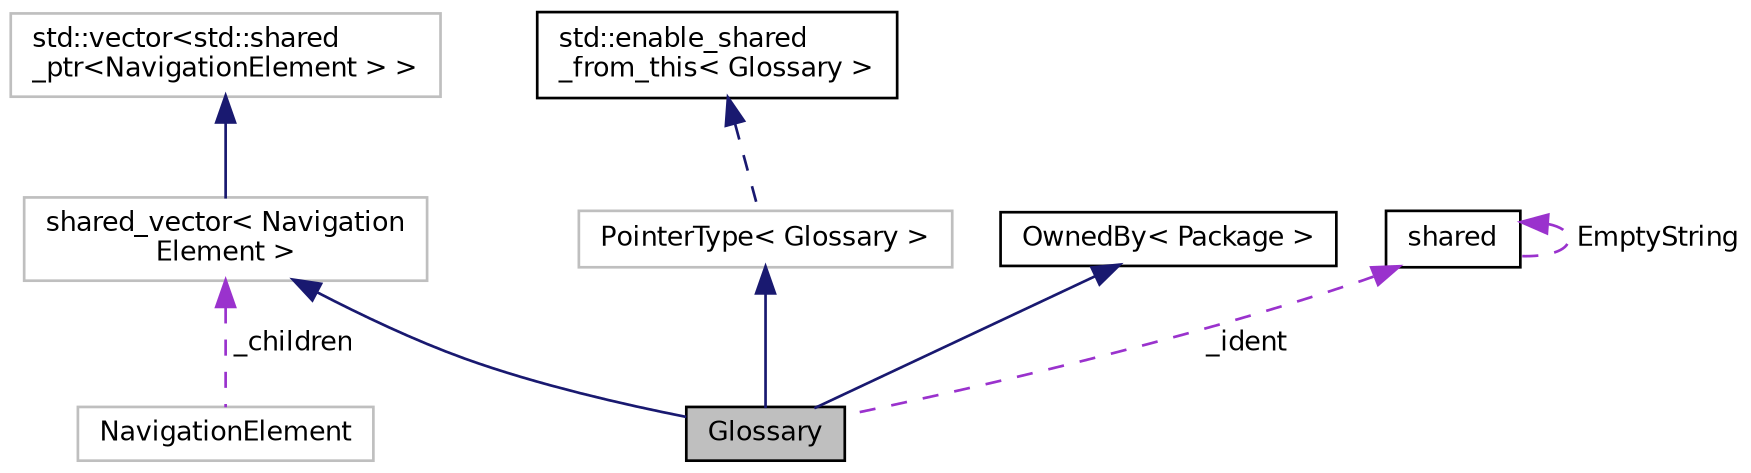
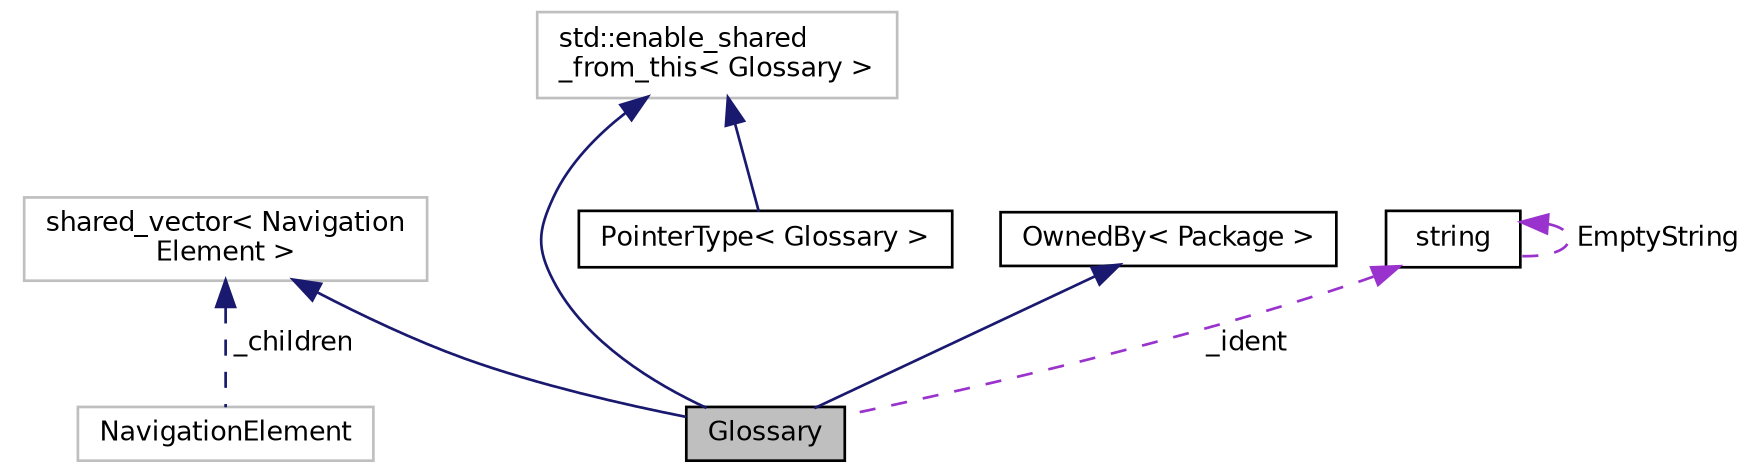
node "std::vector<std::shared _ptr<NavigationElement > >": removed
node "std::enable_shared _from_this< Glossary >": color black -> grey75
edge "PointerType< Glossary >" -> "std::enable_shared _from_this< Glossary >": style dashed -> solid
node "PointerType< Glossary >": color grey75 -> black
node "shared": label "shared" -> "string"
edge "Glossary" -> "PointerType< Glossary >": now "Glossary" -> "std::enable_shared _from_this< Glossary >"
edge "NavigationElement" -> "shared_vector< Navigation Element >": color darkorchid3 -> midnightblue
